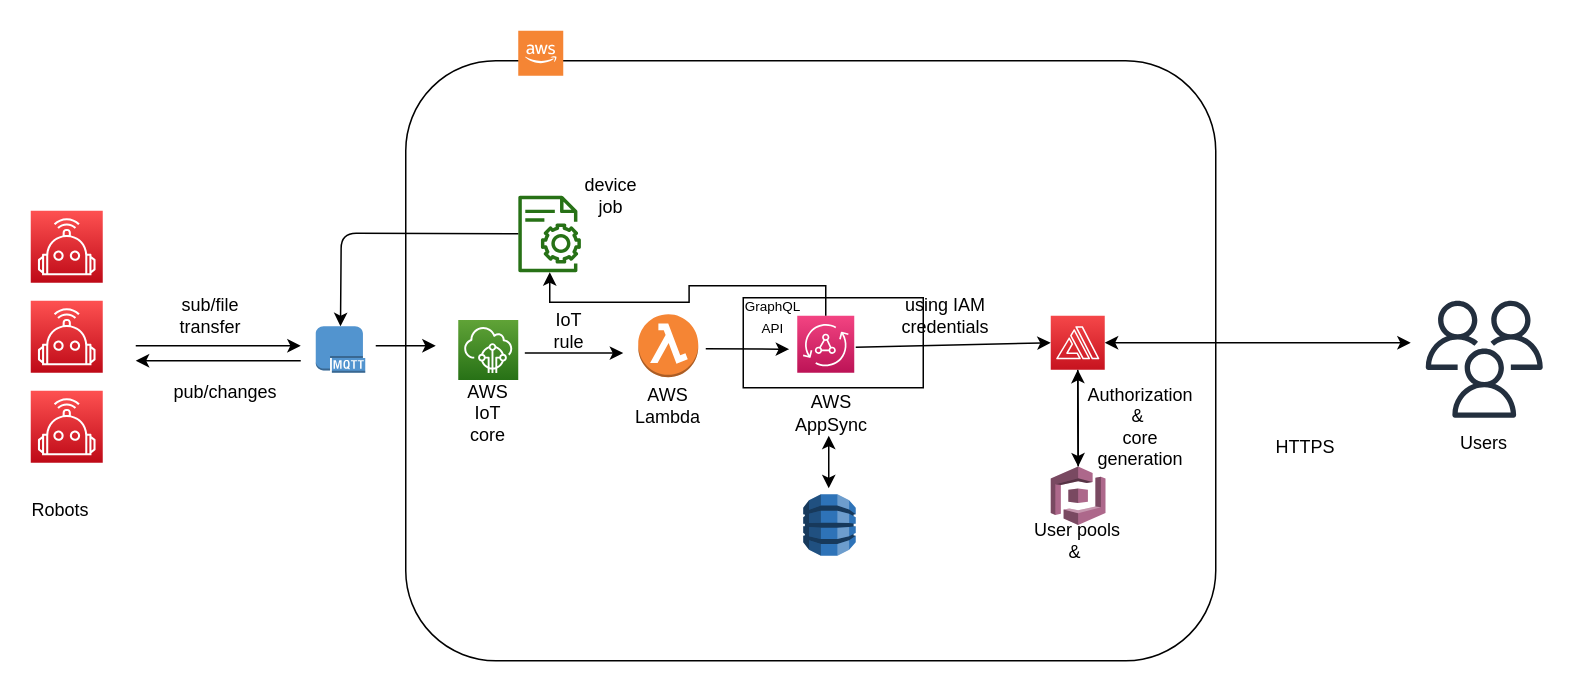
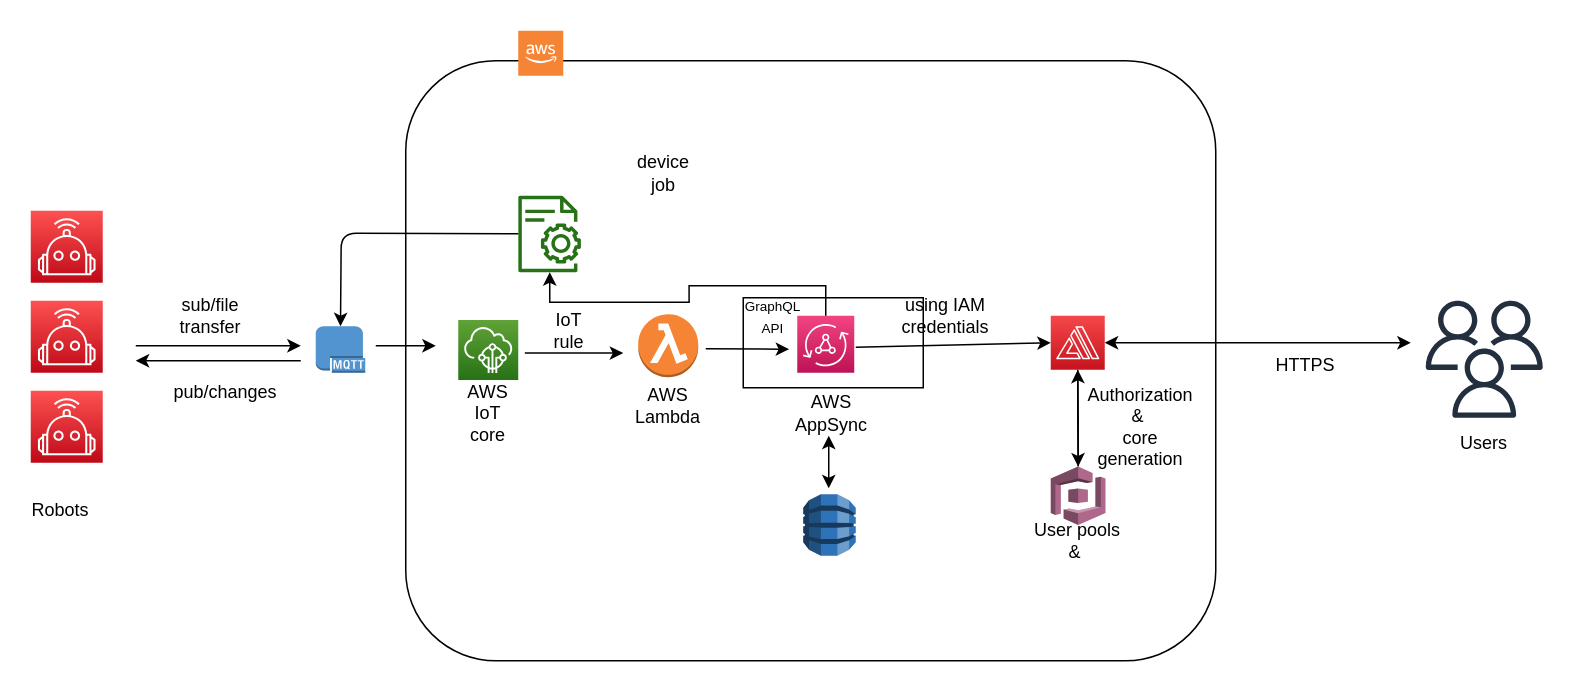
node "device job": moved (611, 196) -> (663, 173)
node "HTTPS": moved (1306, 448) -> (1306, 365)
